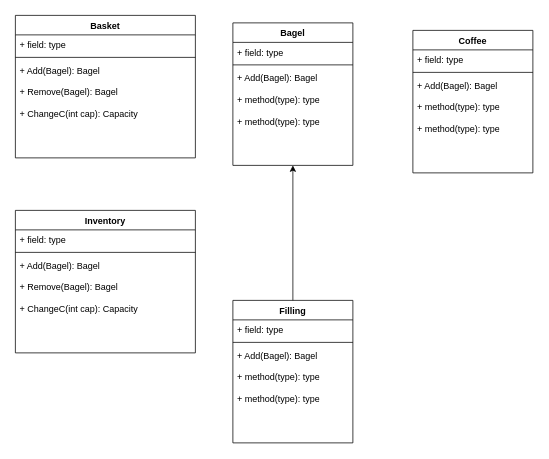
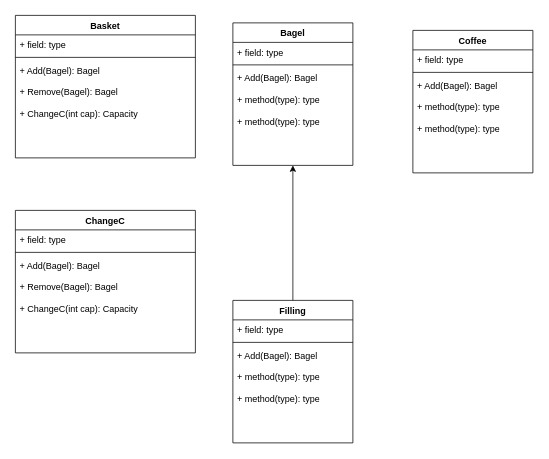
node "Inventory": label "Inventory" -> "ChangeC"
